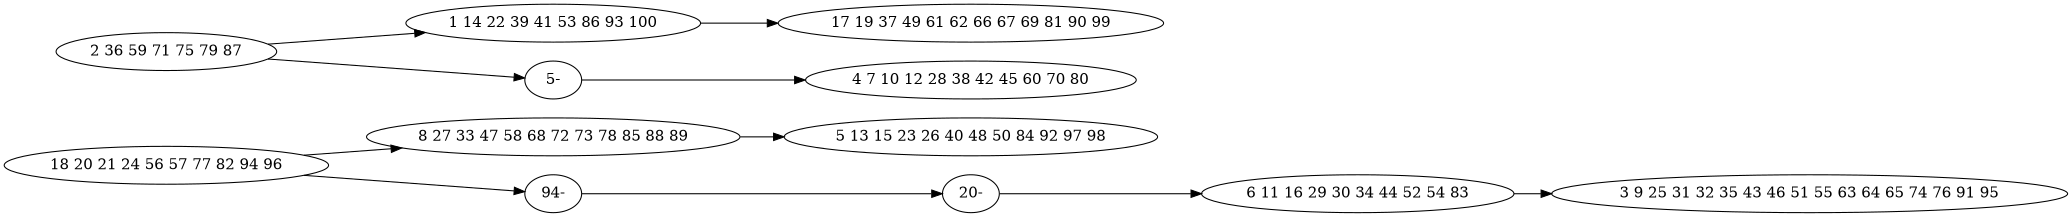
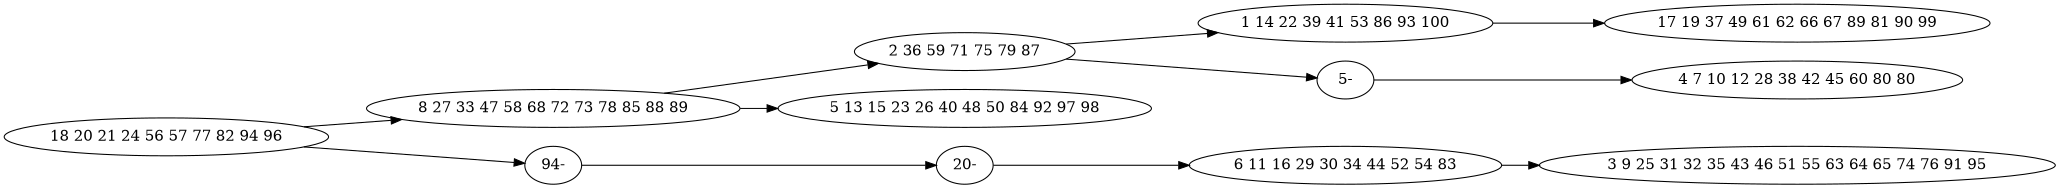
node "17 19 37 49 61 62 66 67 69 81 90 99": label "17 19 37 49 61 62 66 67 69 81 90 99" -> "17 19 37 49 61 62 66 67 89 81 90 99"
edge "8 27 33 47 58 68 72 73 78 85 88 89" -> "2 36 59 71 75 79 87": added
node "4 7 10 12 28 38 42 45 60 70 80": label "4 7 10 12 28 38 42 45 60 70 80" -> "4 7 10 12 28 38 42 45 60 80 80"
